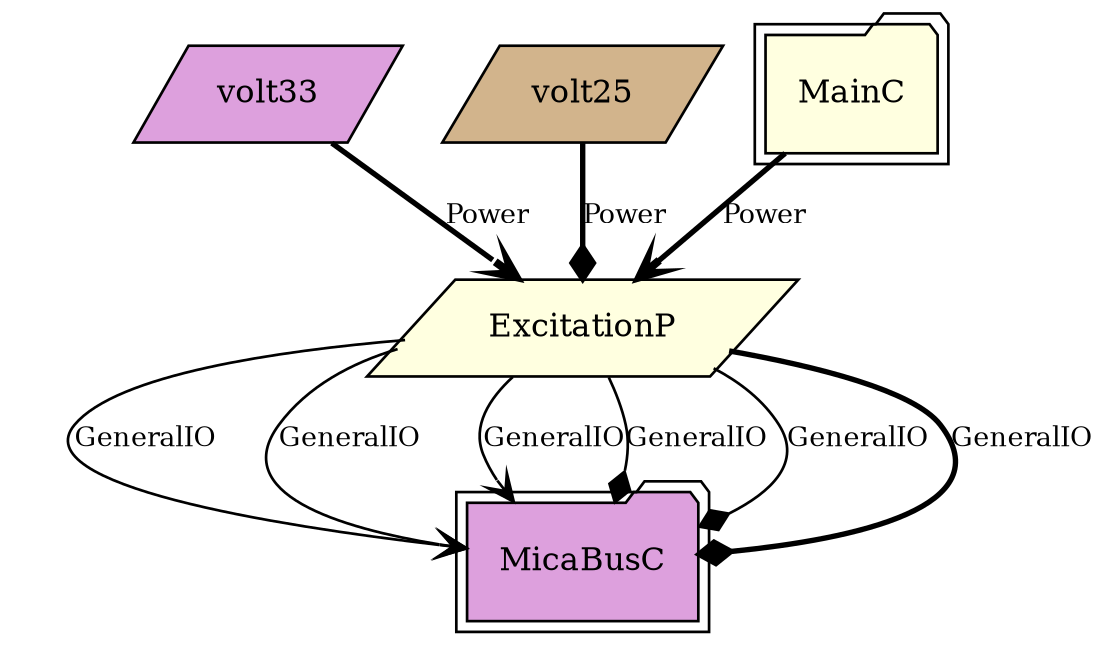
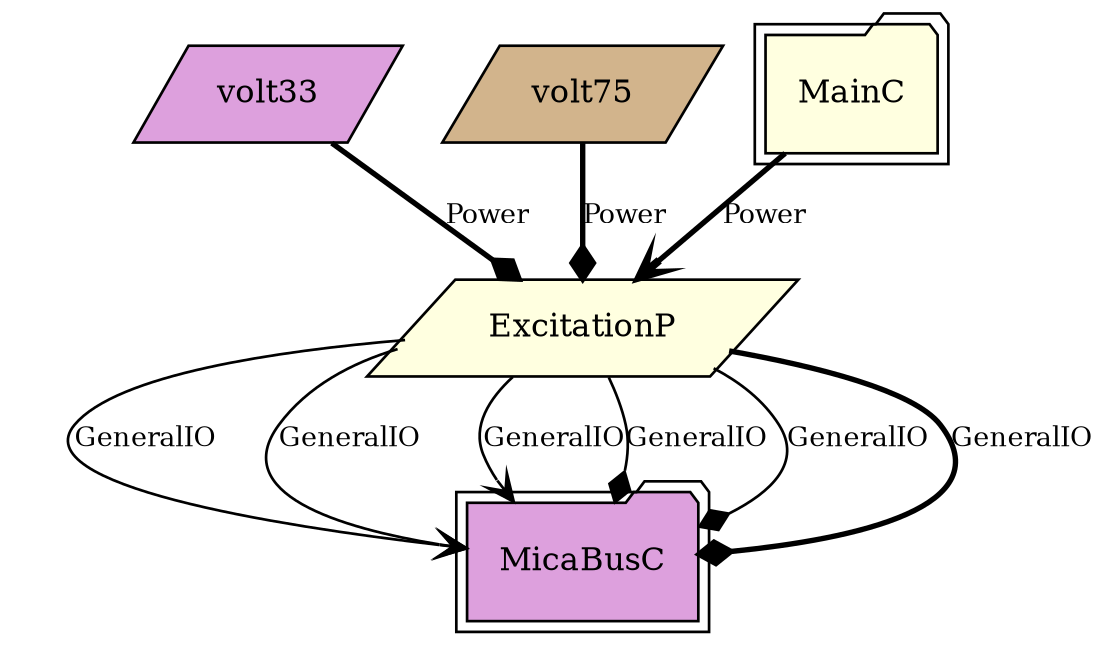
node "volt25": label "volt25" -> "volt75"
edge "volt33" -> "ExcitationP": arrowhead vee -> diamond
